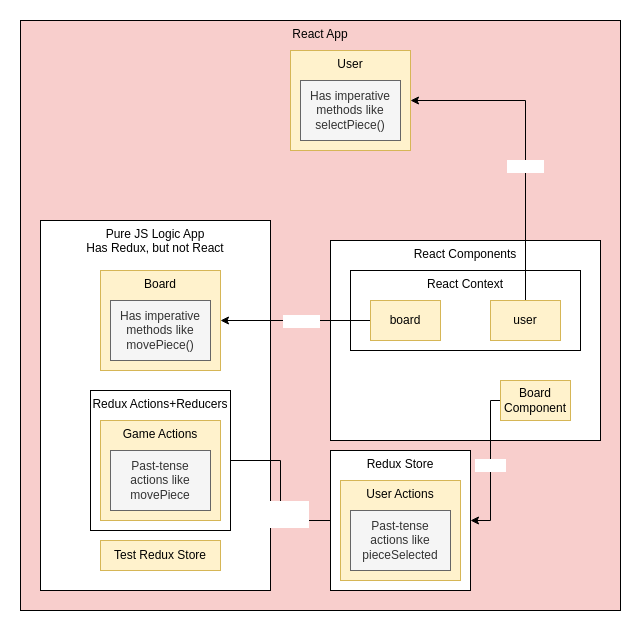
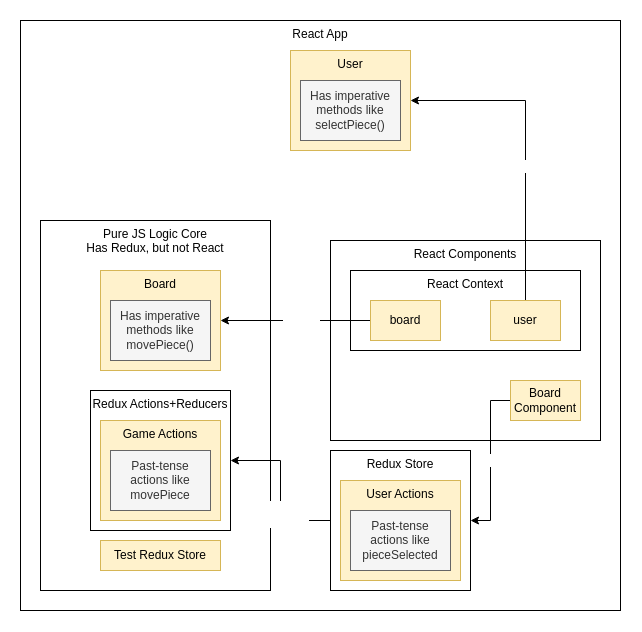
node "Pure JS Logic App Has Redux, but not React": label "Pure JS Logic App Has Redux, but not React" -> "Pure JS Logic Core Has Redux, but not React"
node "React App": fillcolor #f8cecc -> #ffffff
node "Board Component": moved (536, 401) -> (546, 401)
edge "Redux Actions+Reducers" -- "Redux Store": arrowhead none -> classic
